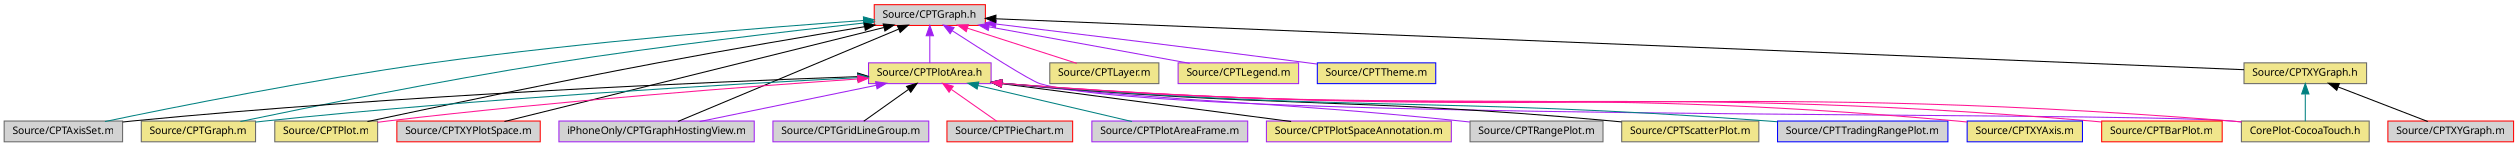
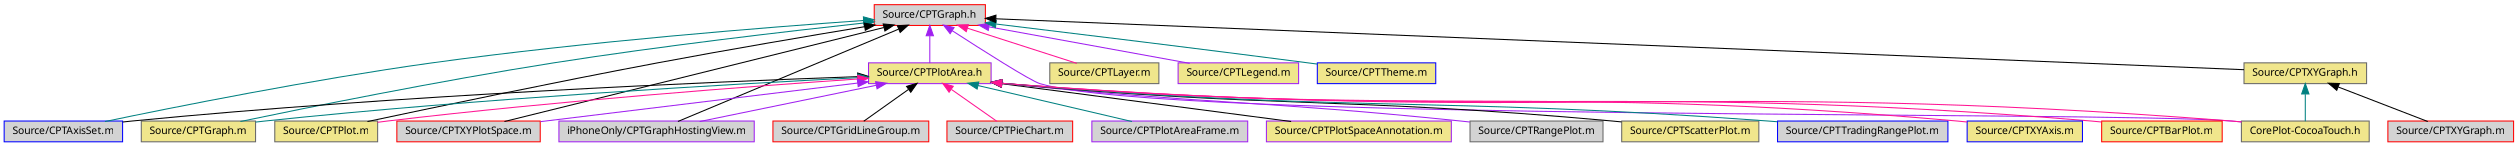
edge "Source/CPTTheme.m" -> "Source/CPTGraph.h": color purple -> teal
edge "Source/CPTXYPlotSpace.m" -> "Source/CPTPlotArea.h": added
node "Source/CPTAxisSet.m": color gray40 -> blue
node "Source/CPTGridLineGroup.m": color purple -> red
